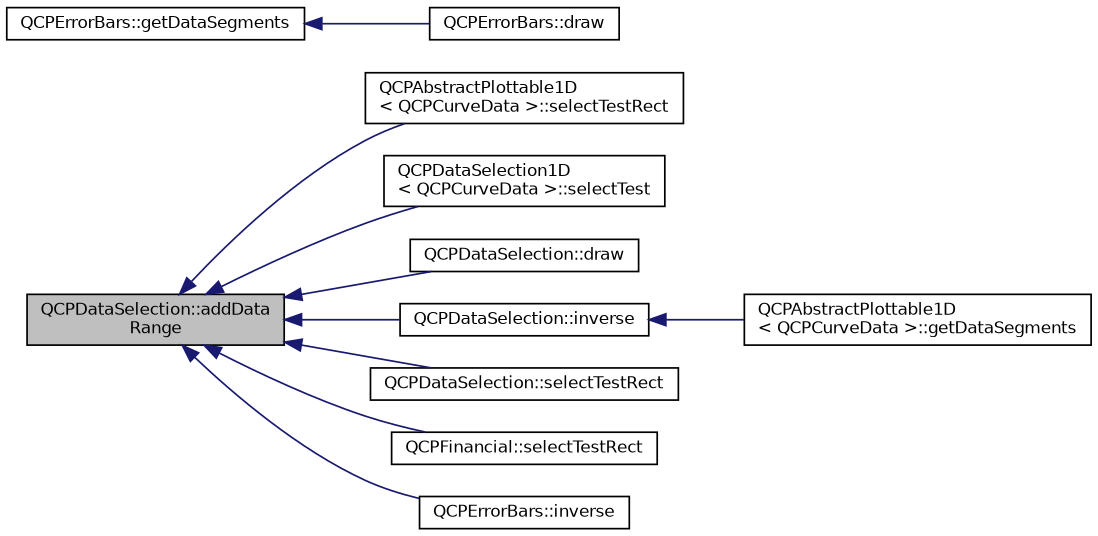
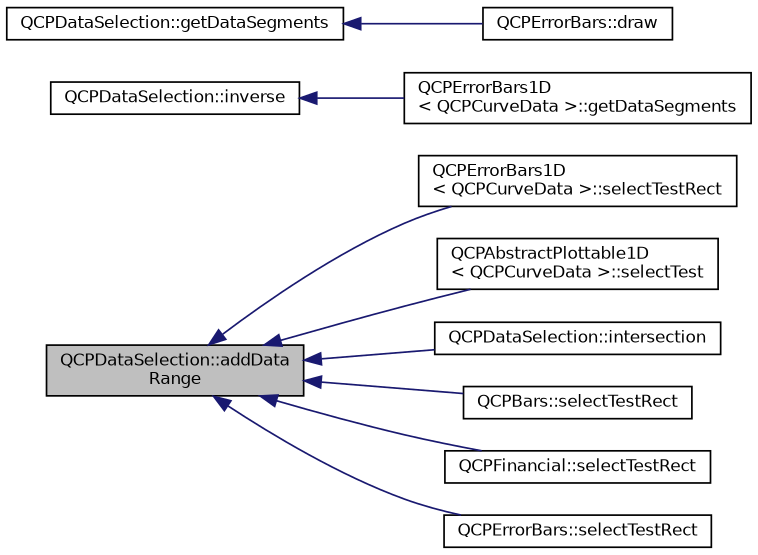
node "QCPErrorBars::getDataSegments": label "QCPErrorBars::getDataSegments" -> "QCPDataSelection::getDataSegments"
node "QCPAbstractPlottable1D < QCPCurveData >::selectTestRect": label "QCPAbstractPlottable1D < QCPCurveData >::selectTestRect" -> "QCPErrorBars1D < QCPCurveData >::selectTestRect"
node "QCPDataSelection1D < QCPCurveData >::selectTest": label "QCPDataSelection1D < QCPCurveData >::selectTest" -> "QCPAbstractPlottable1D < QCPCurveData >::selectTest"
node "QCPDataSelection::draw": label "QCPDataSelection::draw" -> "QCPDataSelection::intersection"
edge "QCPDataSelection::inverse" -> "QCPDataSelection::addData Range": removed
node "QCPAbstractPlottable1D < QCPCurveData >::getDataSegments": label "QCPAbstractPlottable1D < QCPCurveData >::getDataSegments" -> "QCPErrorBars1D < QCPCurveData >::getDataSegments"
node "QCPDataSelection::selectTestRect": label "QCPDataSelection::selectTestRect" -> "QCPBars::selectTestRect"
node "QCPErrorBars::inverse": label "QCPErrorBars::inverse" -> "QCPErrorBars::selectTestRect"
